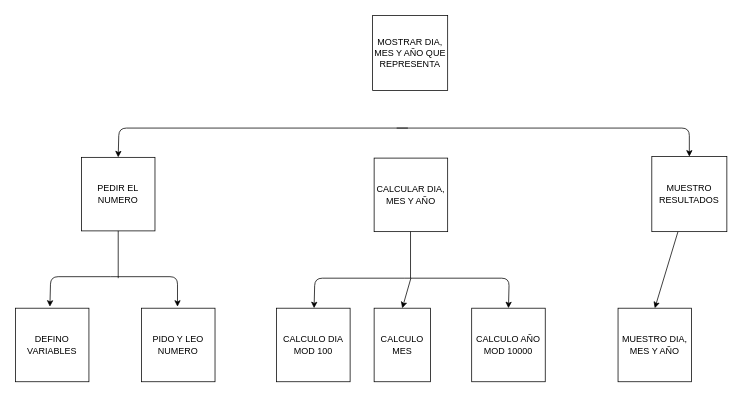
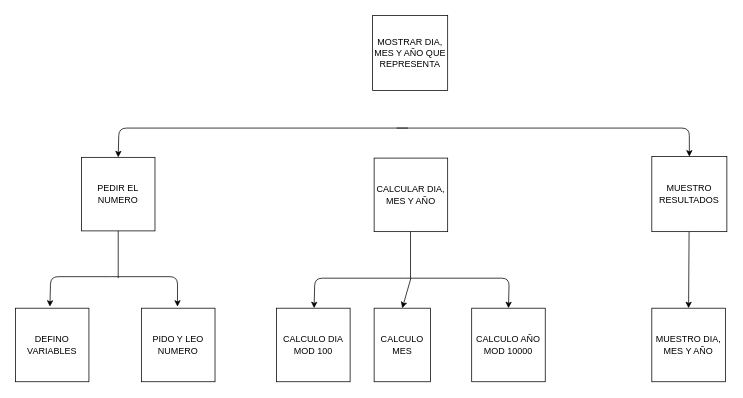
node "MUESTRO DIA, MES Y AÑO": moved (654, 345) -> (688, 345)
